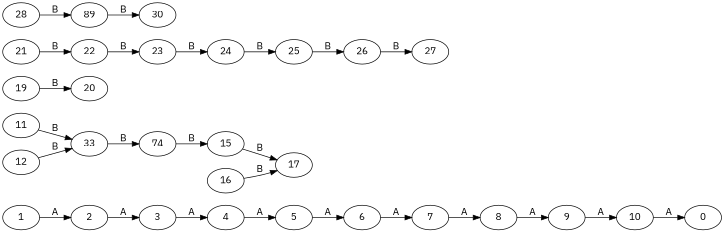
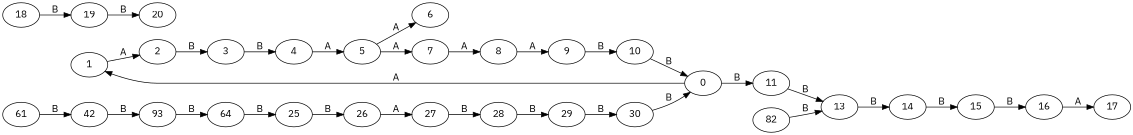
node "18": added
node "89": label "89" -> "29"
edge "26" -> "27": label "B" -> "A"
node "21": label "21" -> "61"
node "22": label "22" -> "42"
node "23": label "23" -> "93"
node "24": label "24" -> "64"
edge "0" -> "1": added, label "A"
edge "0" -> "11": added, label "B"
edge "30" -> "0": added, label "B"
edge "27" -> "28": added, label "B"
node "33": label "33" -> "13"
node "74": label "74" -> "14"
edge "15" -> "17": now "15" -> "16"
node "12": label "12" -> "82"
edge "16" -> "17": label "B" -> "A"
edge "2" -> "3": label "A" -> "B"
edge "3" -> "4": label "A" -> "B"
edge "9" -> "10": label "A" -> "B"
edge "10" -> "0": label "A" -> "B"
edge "6" -> "7": now "5" -> "7"
